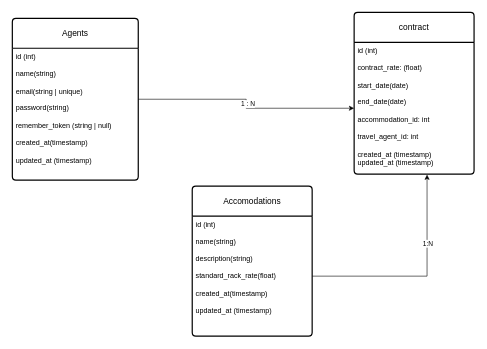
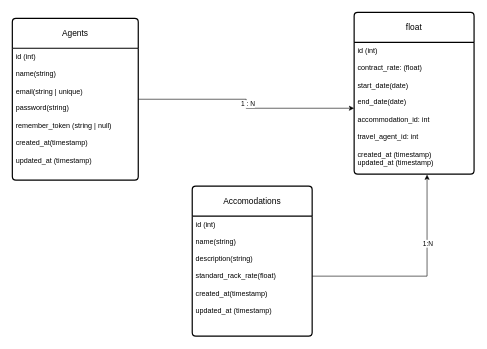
node "contract": label "contract" -> "float"
